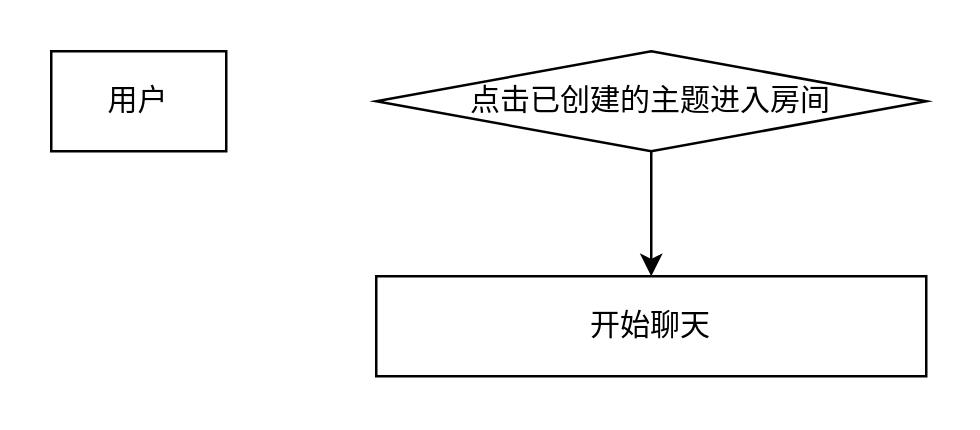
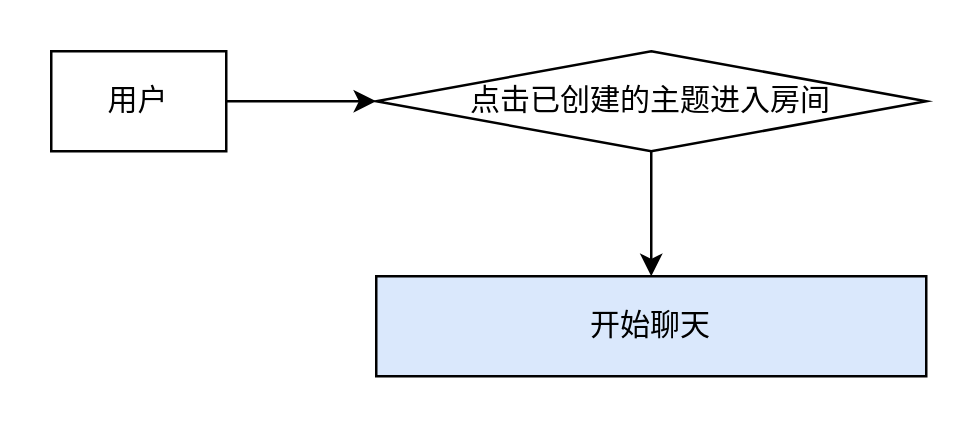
edge "用户" -> "点击已创建的主题进入房间": added
node "开始聊天": fillcolor #ffffff -> #dae8fc
